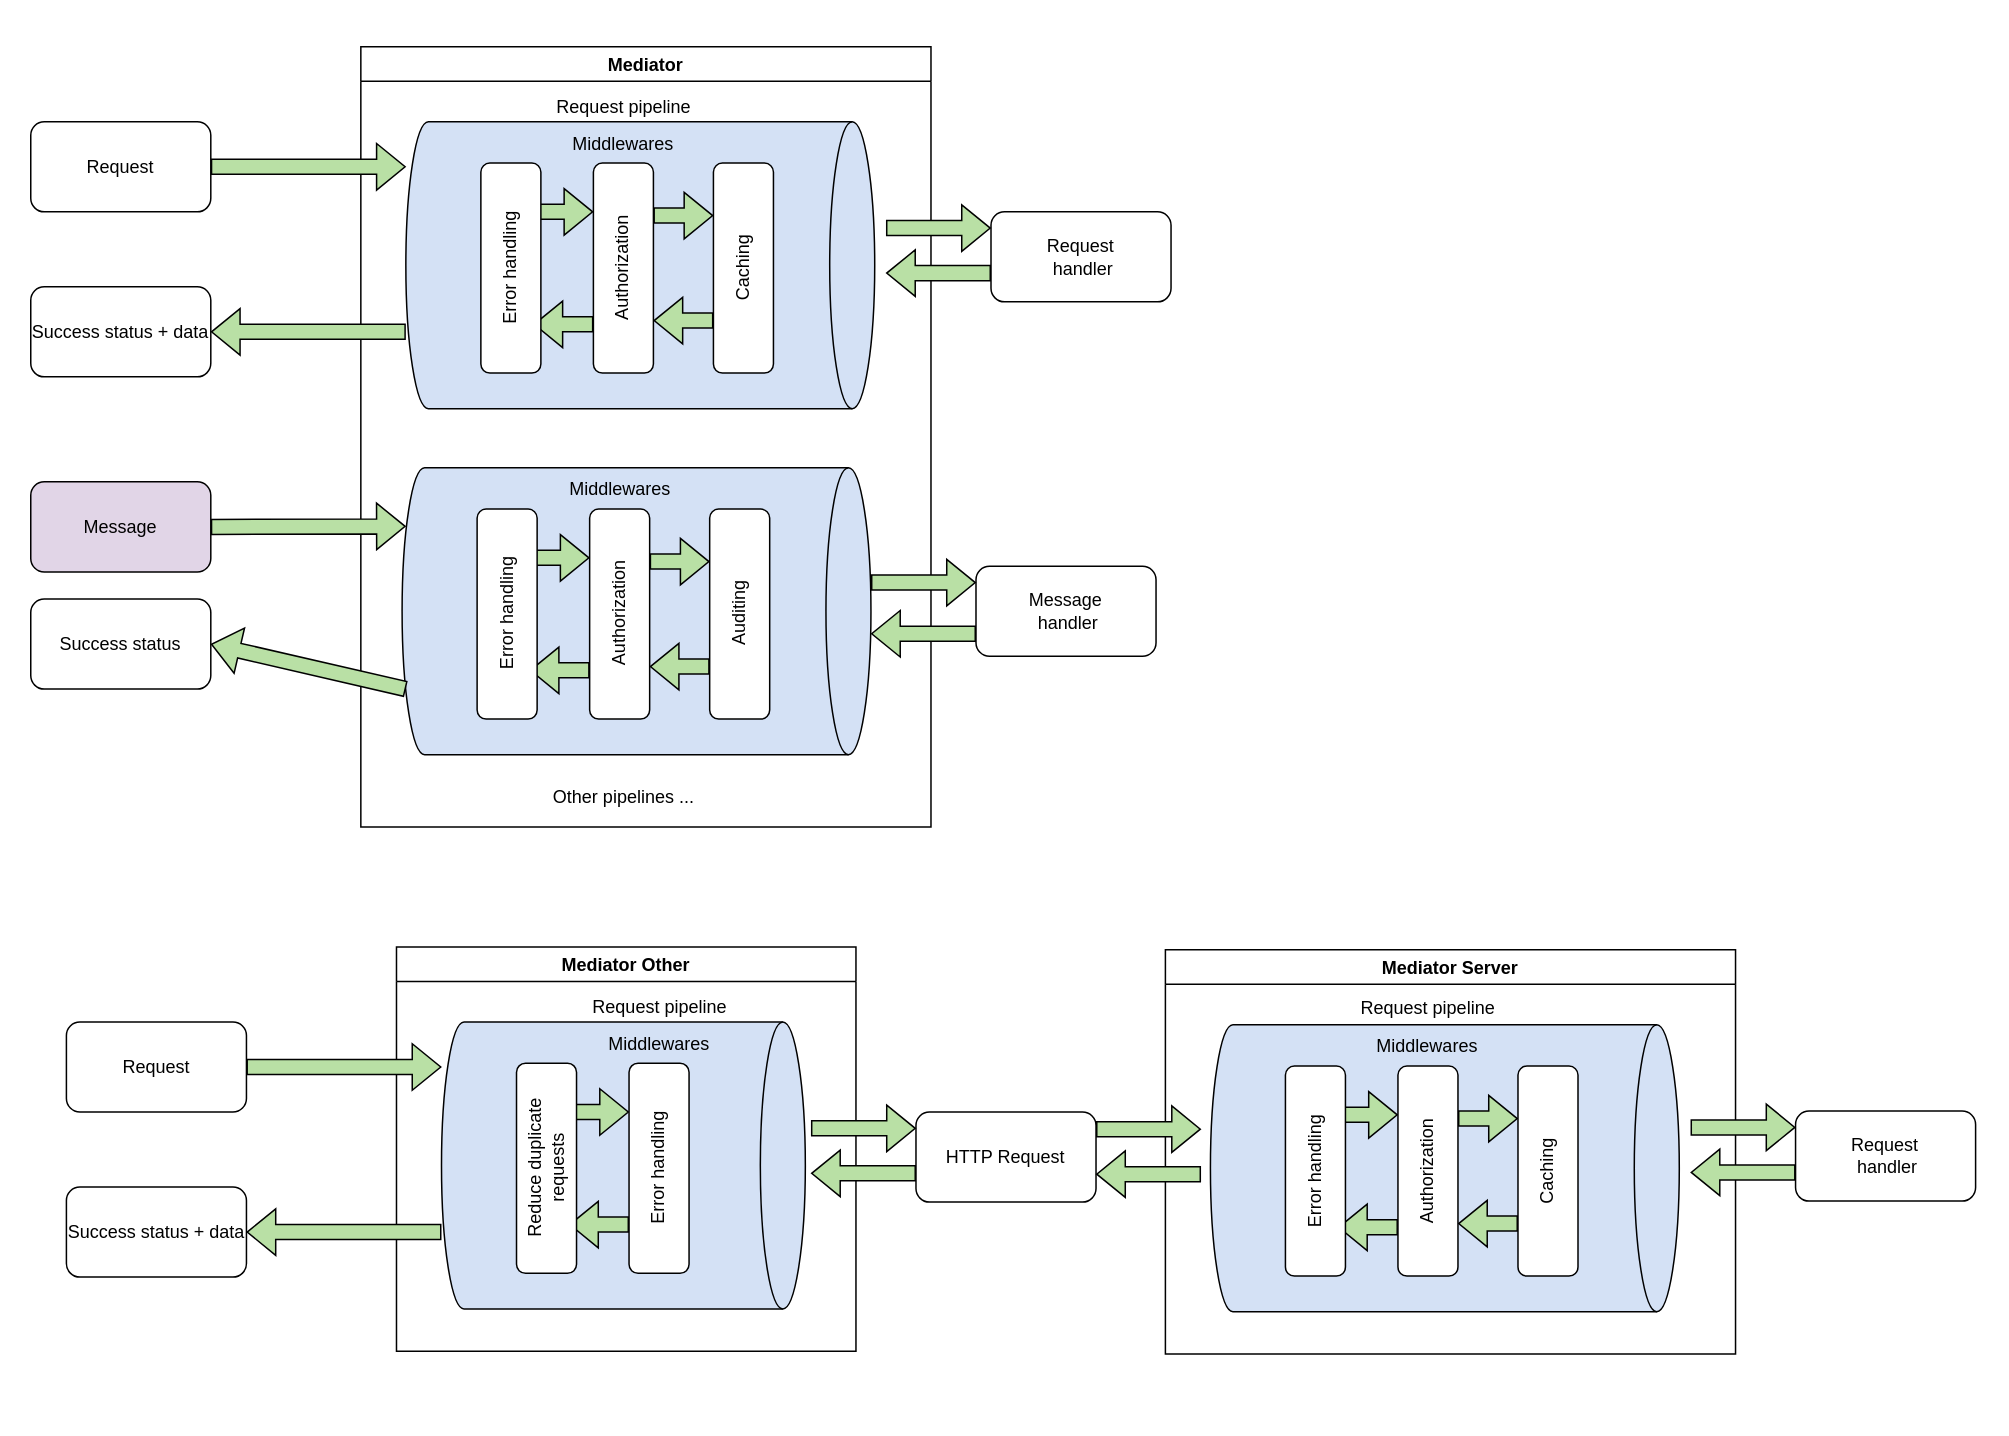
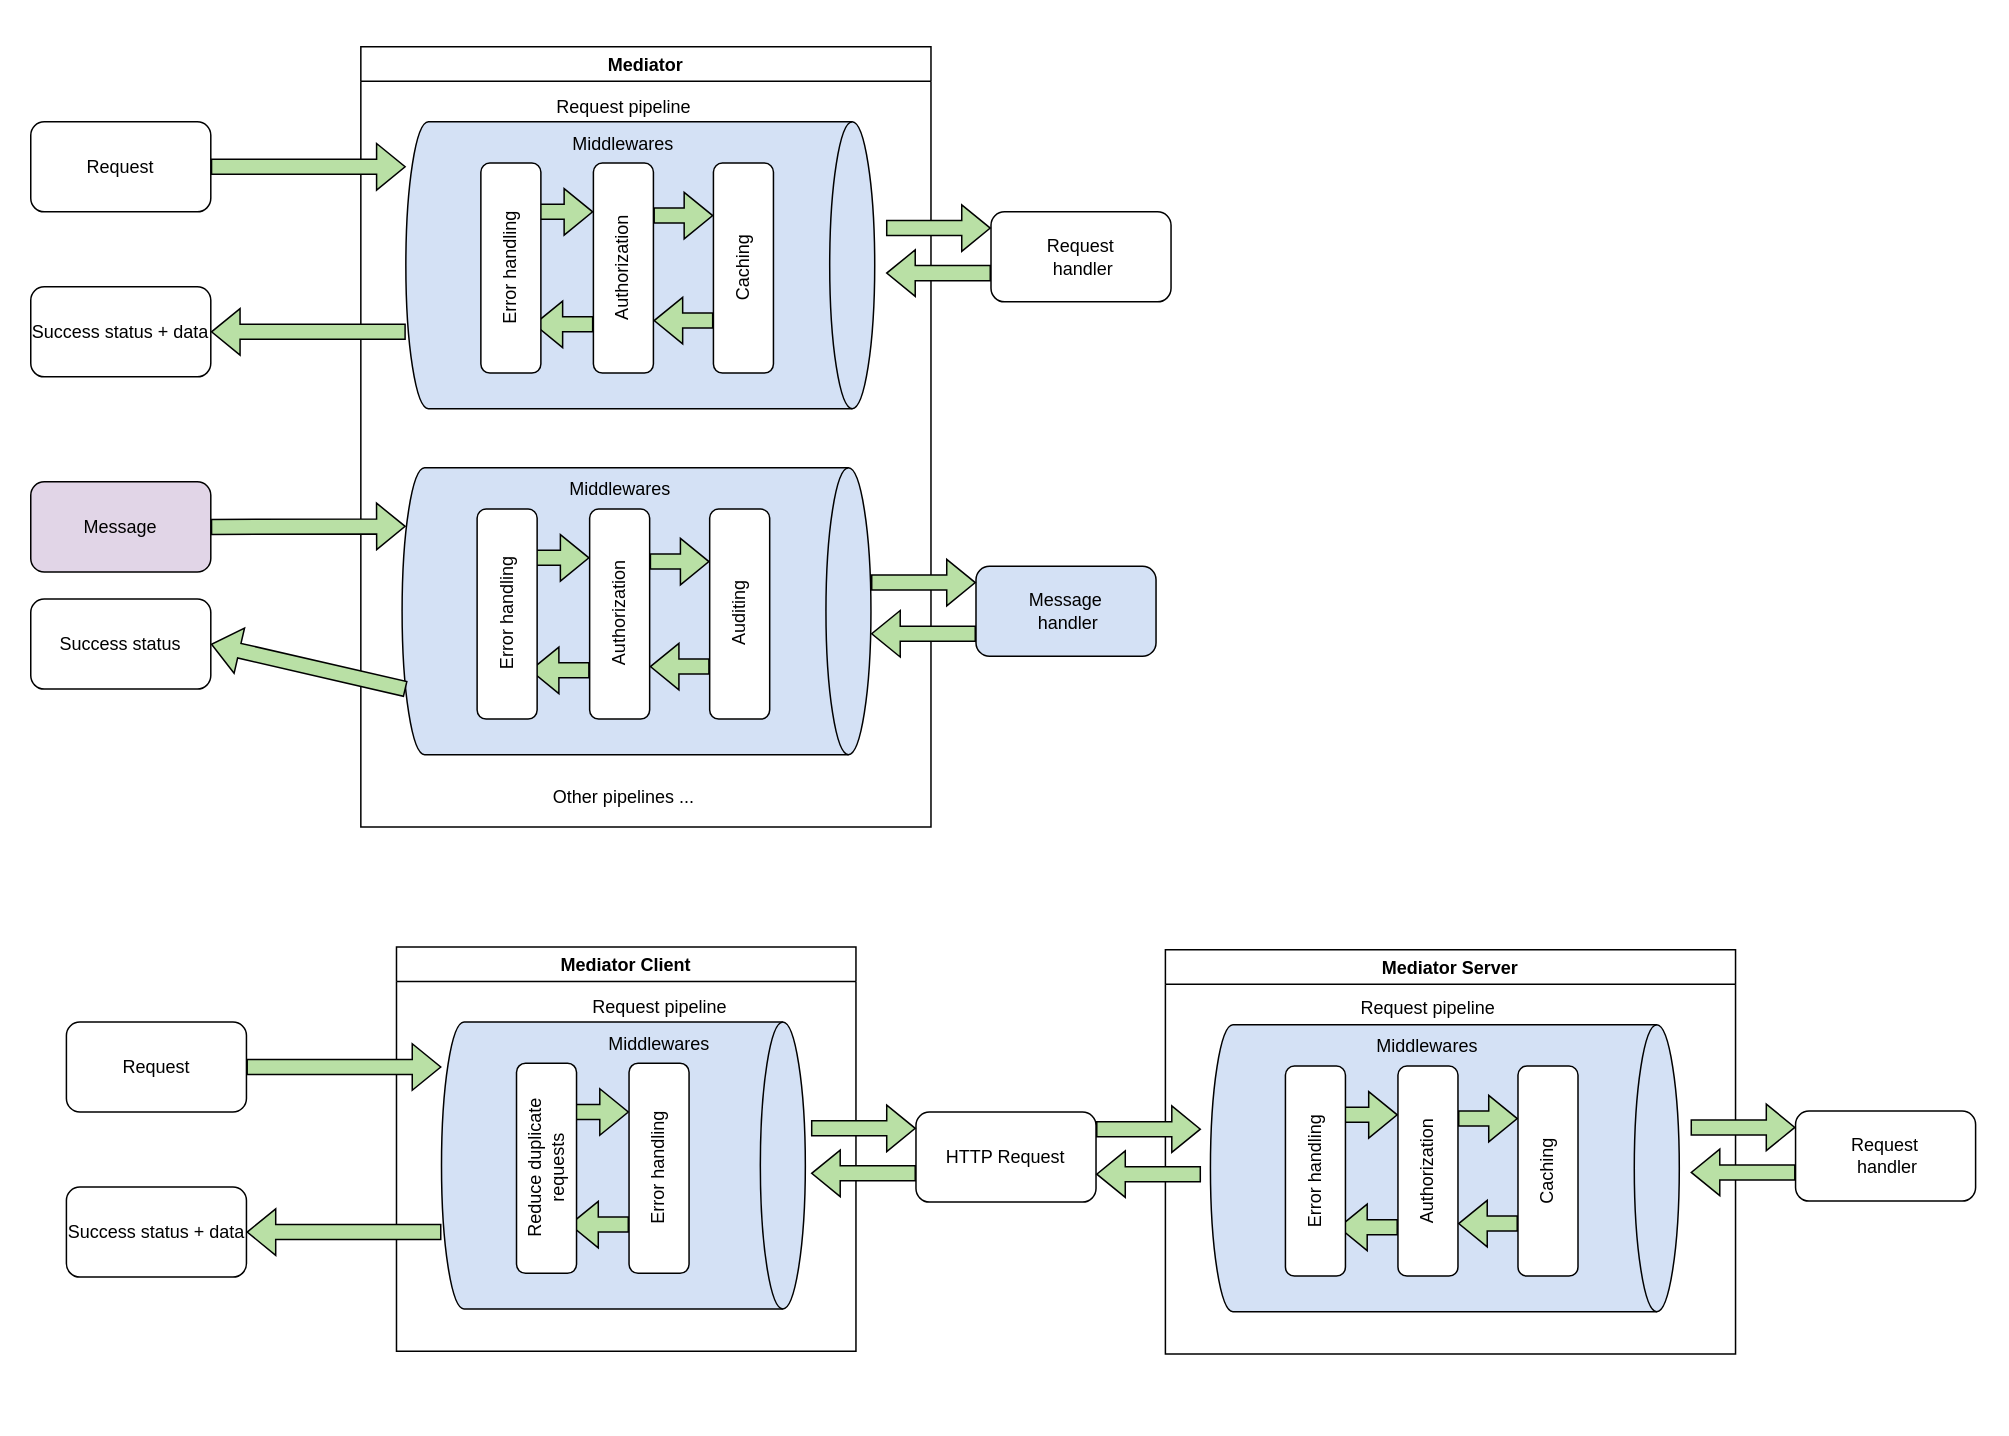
node "Message handler": fillcolor #ffffff -> #d4e1f5
node "Mediator Other": label "Mediator Other" -> "Mediator Client"
